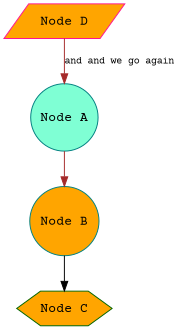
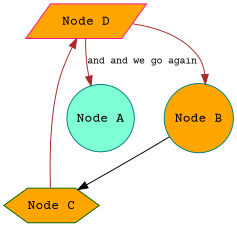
edge "Node C" -> "Node D": added
edge "Node A" -> "Node B": now "Node D" -> "Node B"
